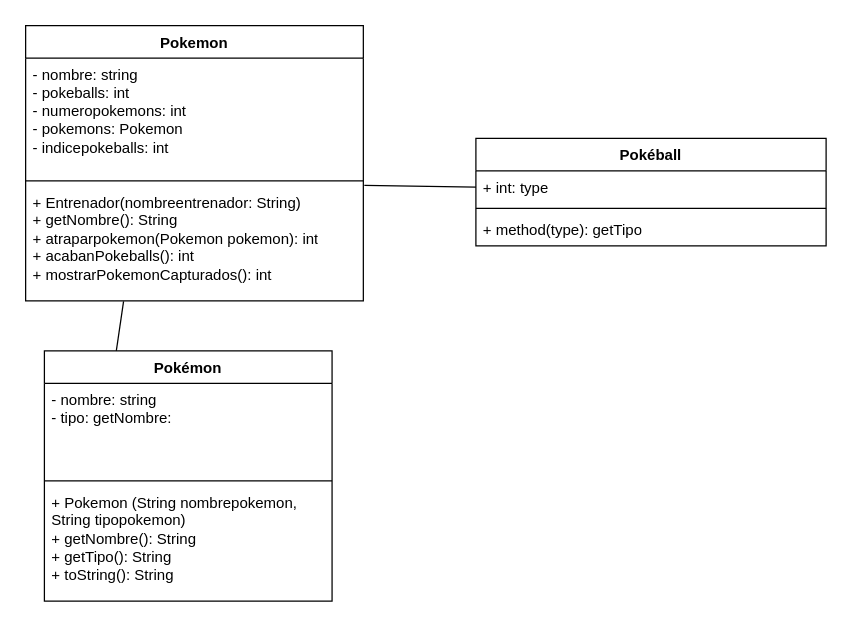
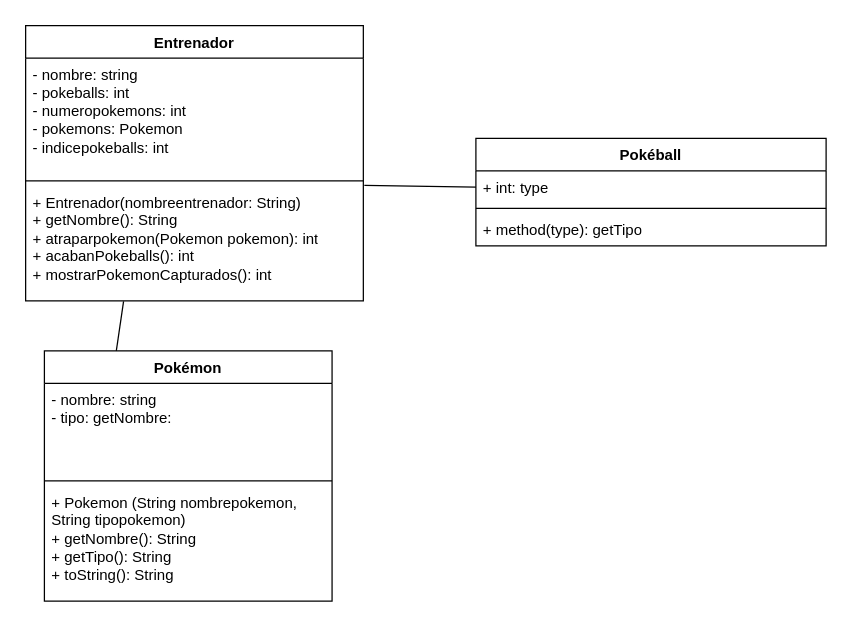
node "Pokemon": label "Pokemon" -> "Entrenador"
